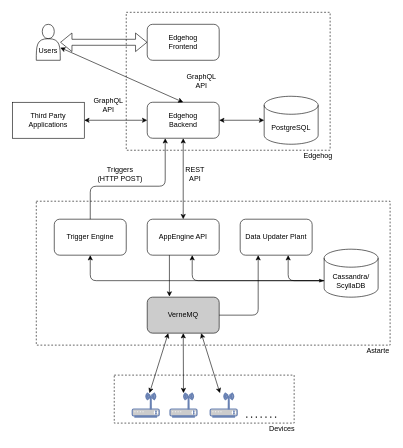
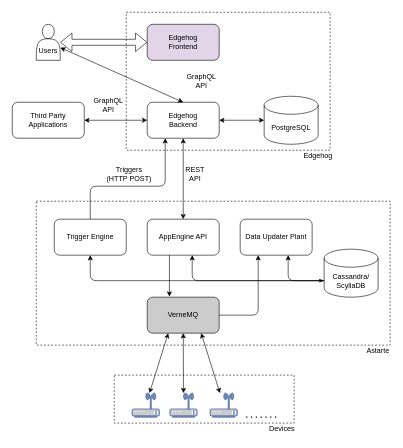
node "Edgehog Frontend": fillcolor #ffffff -> #e1d5e7
node "Third Party Applications": shape rectangle -> rounded rectangle
node "Triggers (HTTP POST)": moved (120, 174) -> (129, 174)
